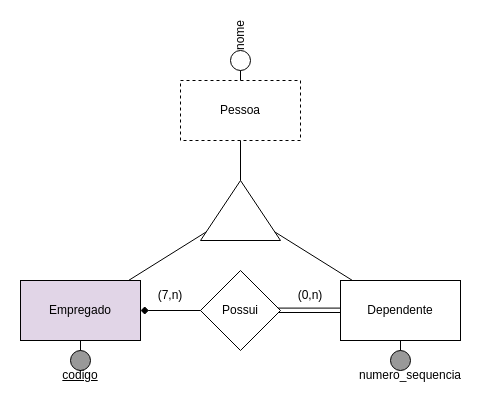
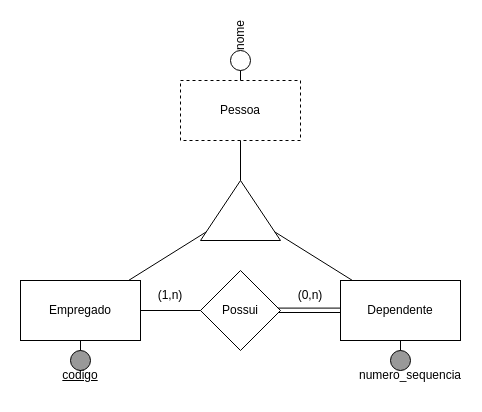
node "(7,n)": label "(7,n)" -> "(1,n)"
node "Empregado": fillcolor #e1d5e7 -> #ffffff
edge "Possui" -> "Empregado": arrowhead diamond -> none
